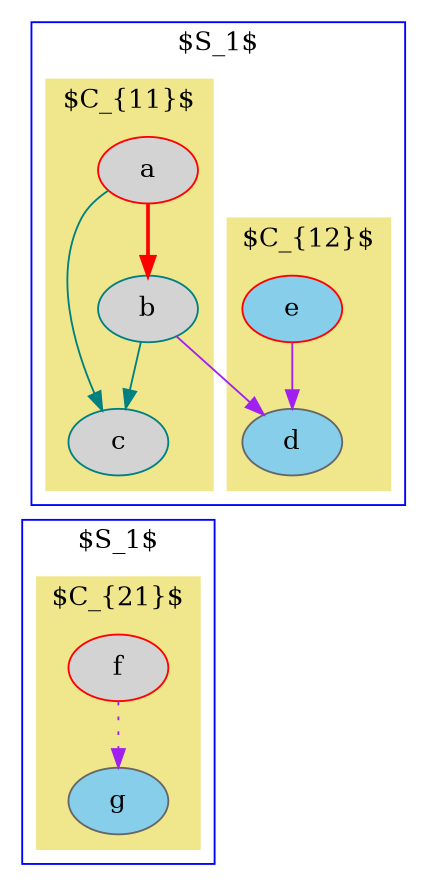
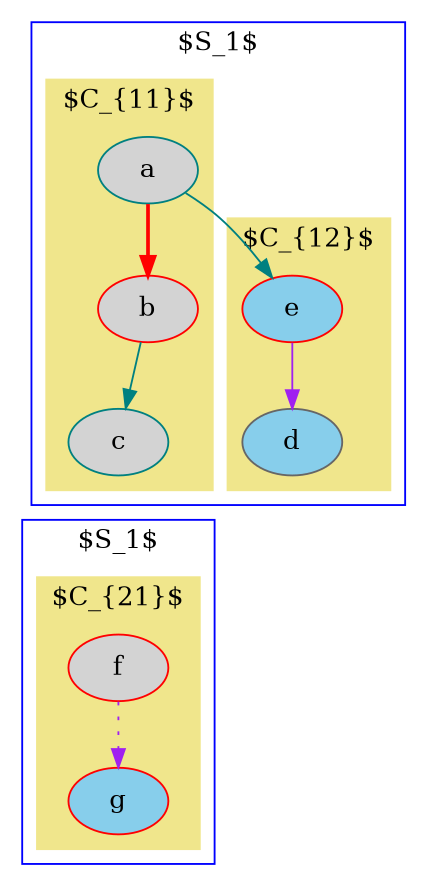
node "a": color red -> teal
edge "a" -> "c": now "a" -> "e"
node "b": color teal -> red
edge "b" -> "d": removed
node "g": color gray40 -> red
